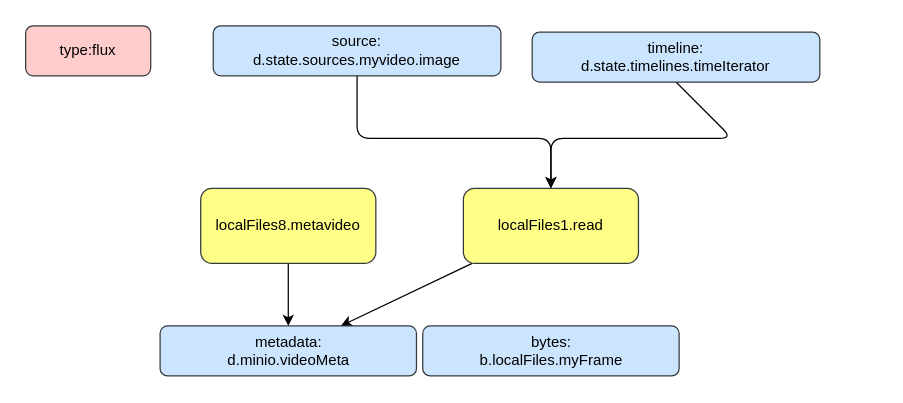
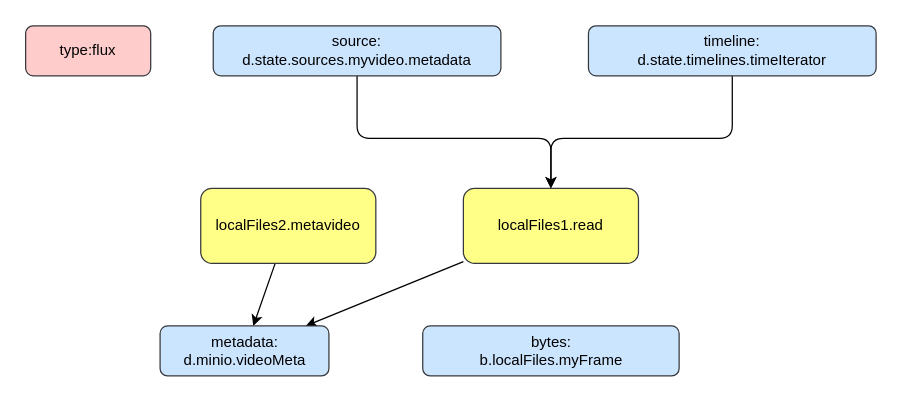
node "source: d.state.sources.myvideo.image": label "source: d.state.sources.myvideo.image" -> "source: d.state.sources.myvideo.metadata"
node "timeline: d.state.timelines.timeIterator": moved (676, 57) -> (732, 51)
node "localFiles8.metavideo": label "localFiles8.metavideo" -> "localFiles2.metavideo"
node "metadata: d.minio.videoMeta": size 256x50 -> 169x50
